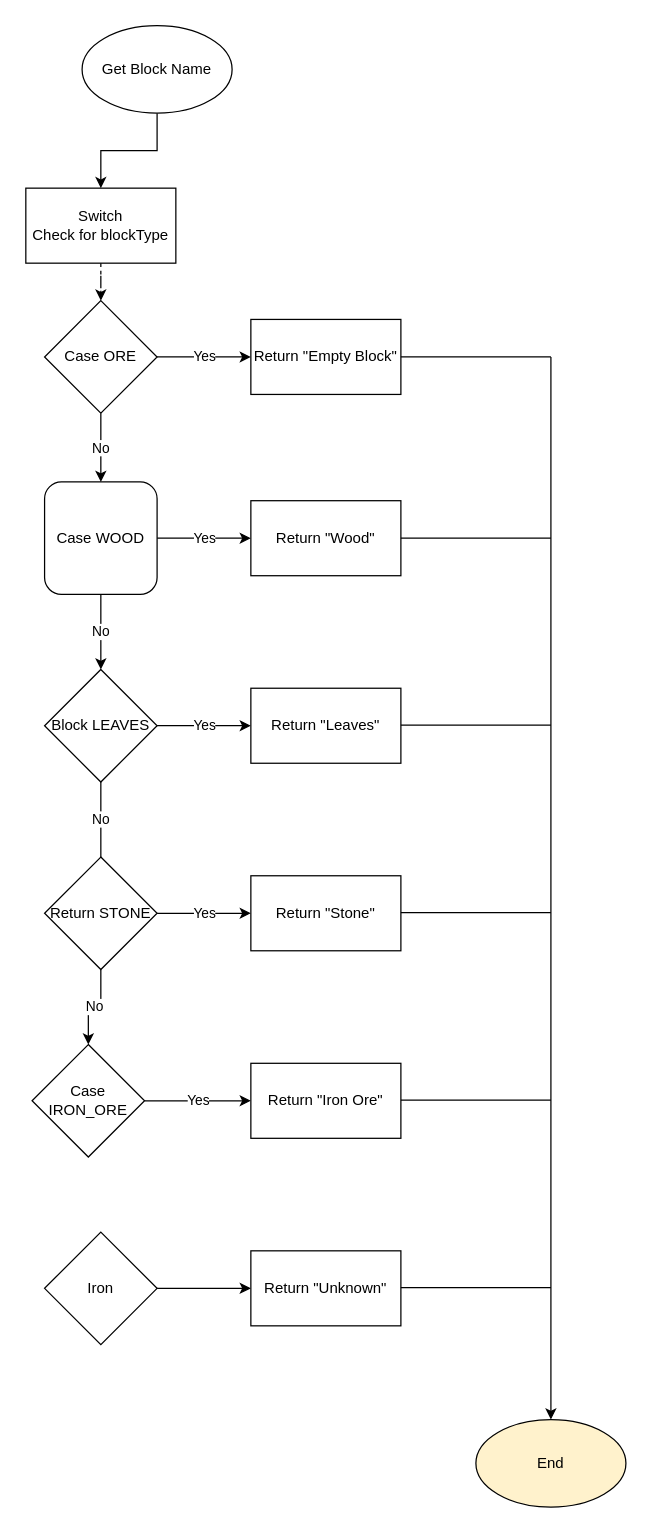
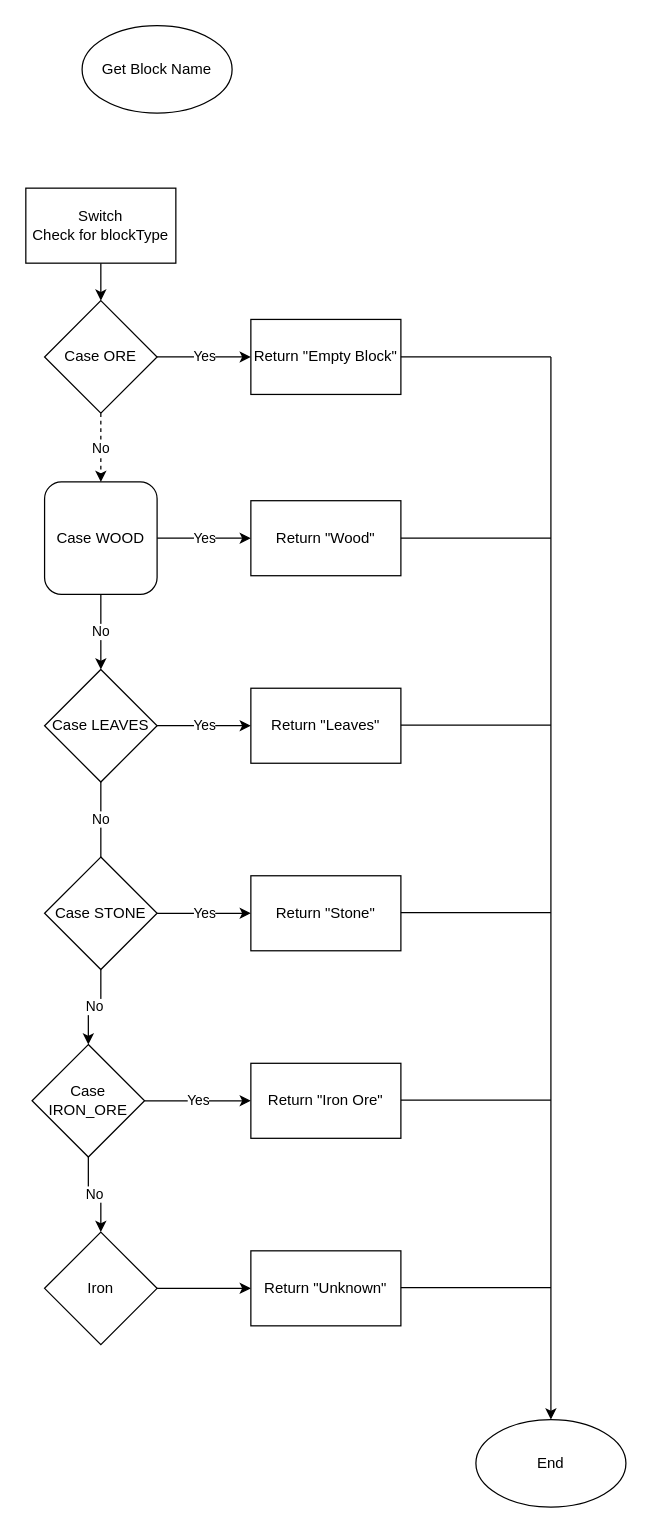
edge "Get Block Name" -> "Switch Check for blockType": removed
edge "Switch Check for blockType" -> "Case ORE": style dashed -> solid
edge "Case ORE" -> "Case WOOD": style solid -> dashed
node "Block LEAVES": label "Block LEAVES" -> "Case LEAVES"
node "Return STONE": label "Return STONE" -> "Case STONE"
edge "Case IRON_ORE" -> "Iron": added, label "No"
node "End": fillcolor #fff2cc -> #ffffff
